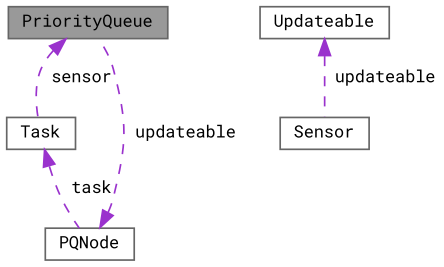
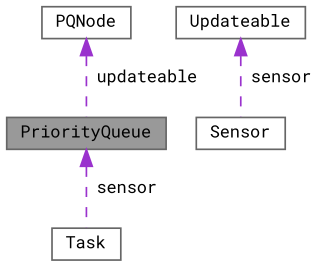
edge "Sensor" -> "Updateable": label " updateable" -> " sensor"
edge "PQNode" -> "Task": removed, label "task"
